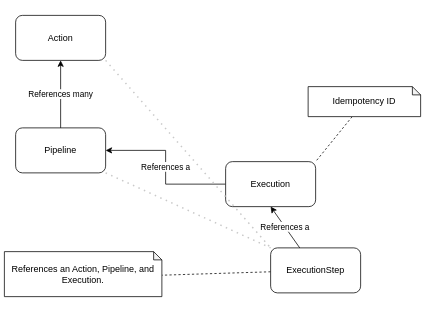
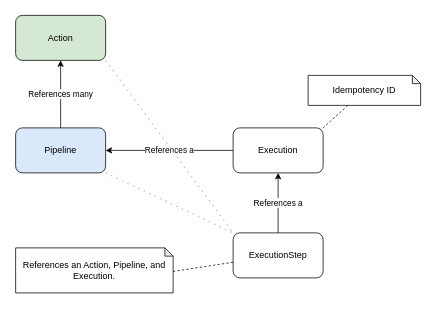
node "Action": fillcolor #ffffff -> #d5e8d4
node "Idempotency ID": moved (364, 102) -> (364, 90)
node "Pipeline": fillcolor #ffffff -> #dae8fc
node "Execution": moved (270, 184) -> (278, 150)
node "ExecutionStep": moved (315, 270) -> (278, 255)
node "References an Action, Pipeline, and Execution.": moved (83, 274) -> (94, 270)
